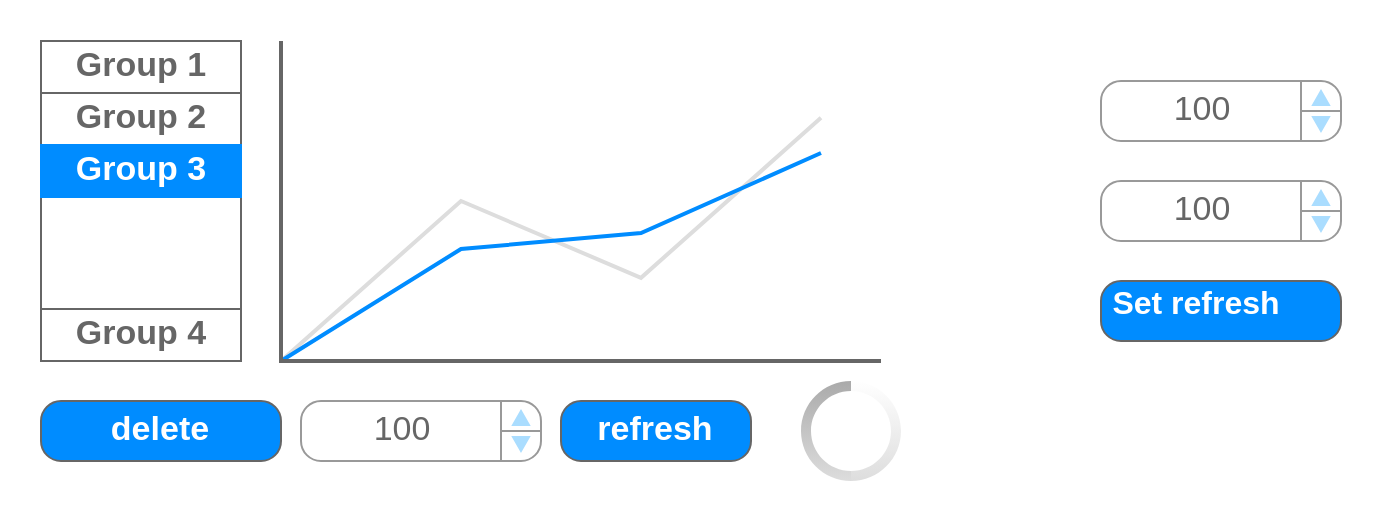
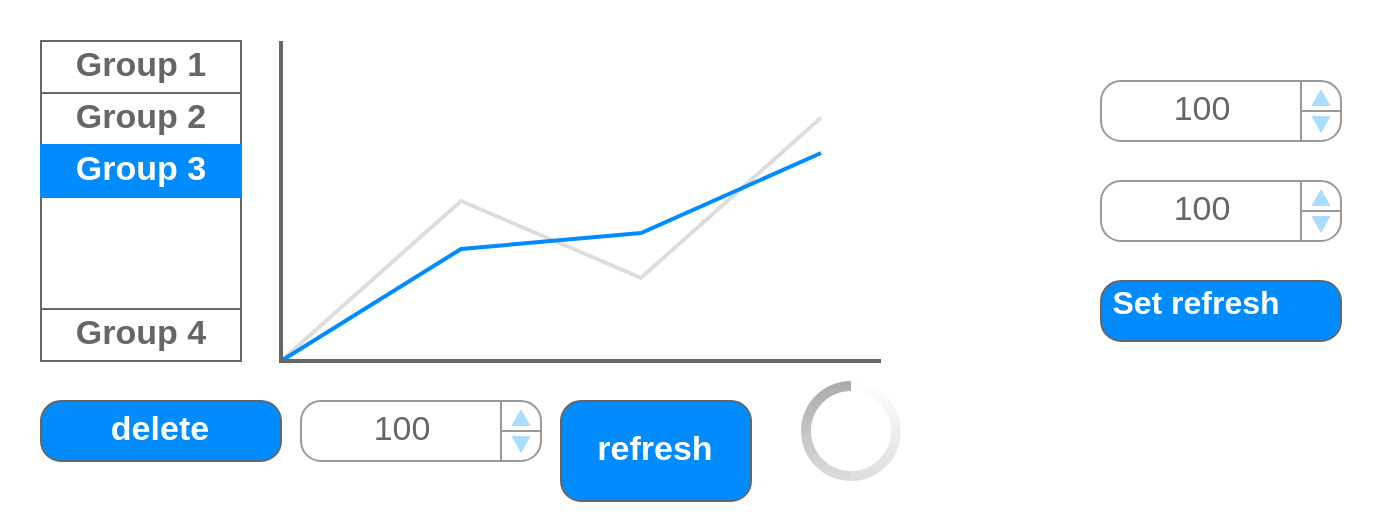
node "refresh": size 190x60 -> 190x100
